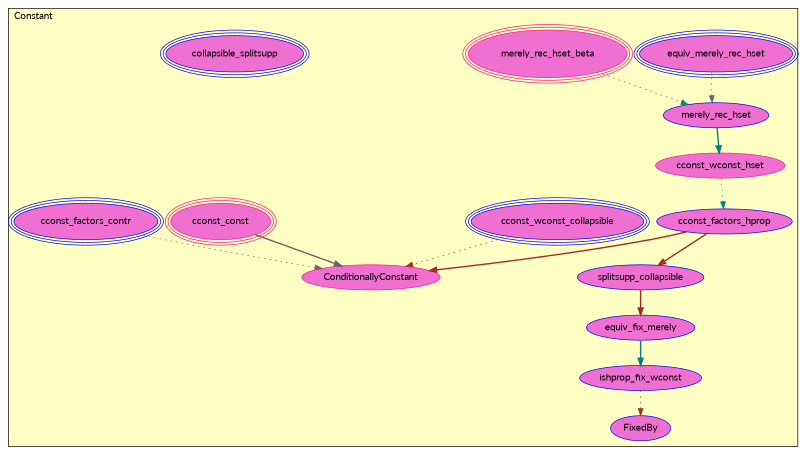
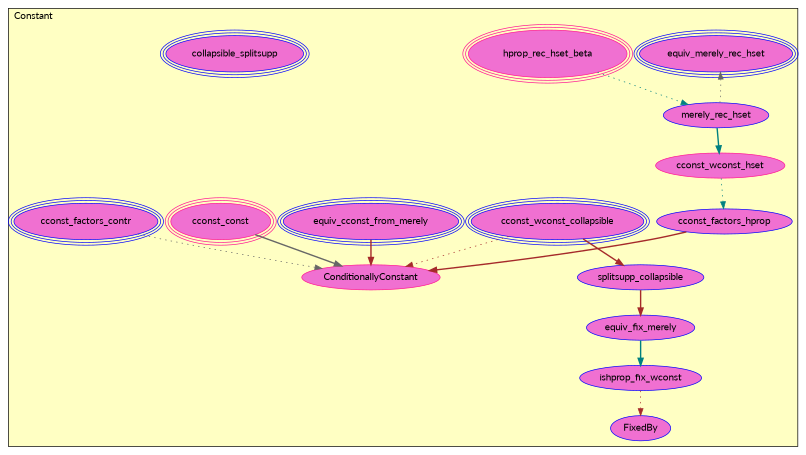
node "merely_rec_hset_beta": label "merely_rec_hset_beta" -> "hprop_rec_hset_beta"
edge "equiv_merely_rec_hset" -> "merely_rec_hset": reversed
node "equiv_cconst_from_merely": added
edge "cconst_factors_hprop" -> "splitsupp_collapsible": now "cconst_wconst_collapsible" -> "splitsupp_collapsible"
